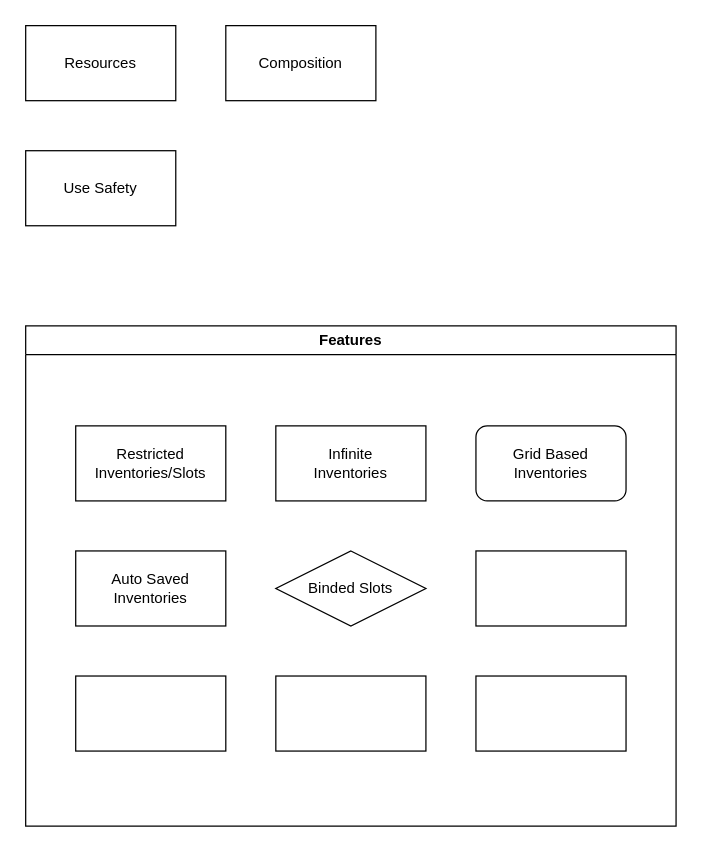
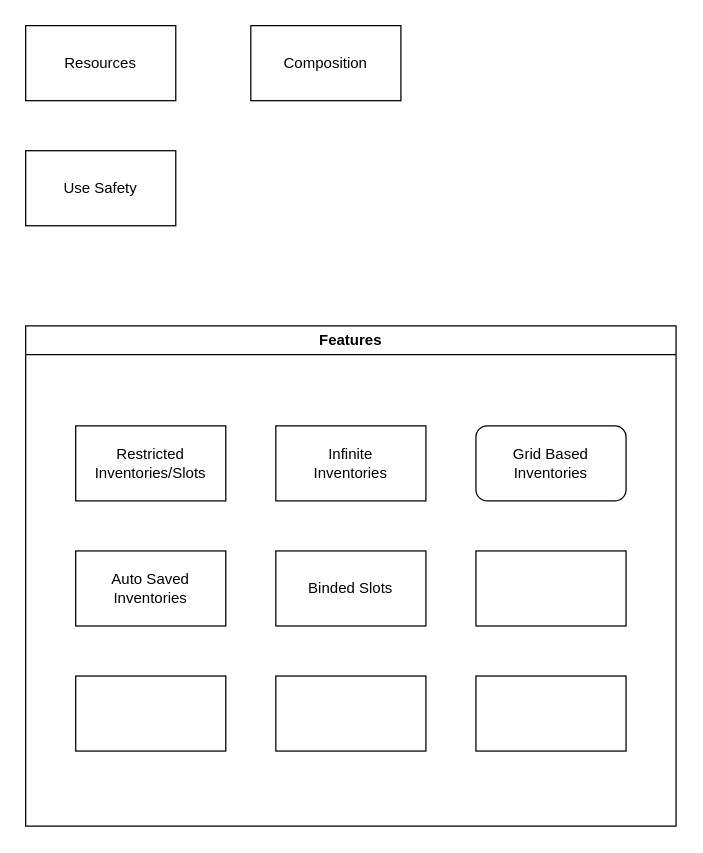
node "Composition": moved (301, 63) -> (326, 63)
node "Binded Slots": shape diamond -> rectangle
